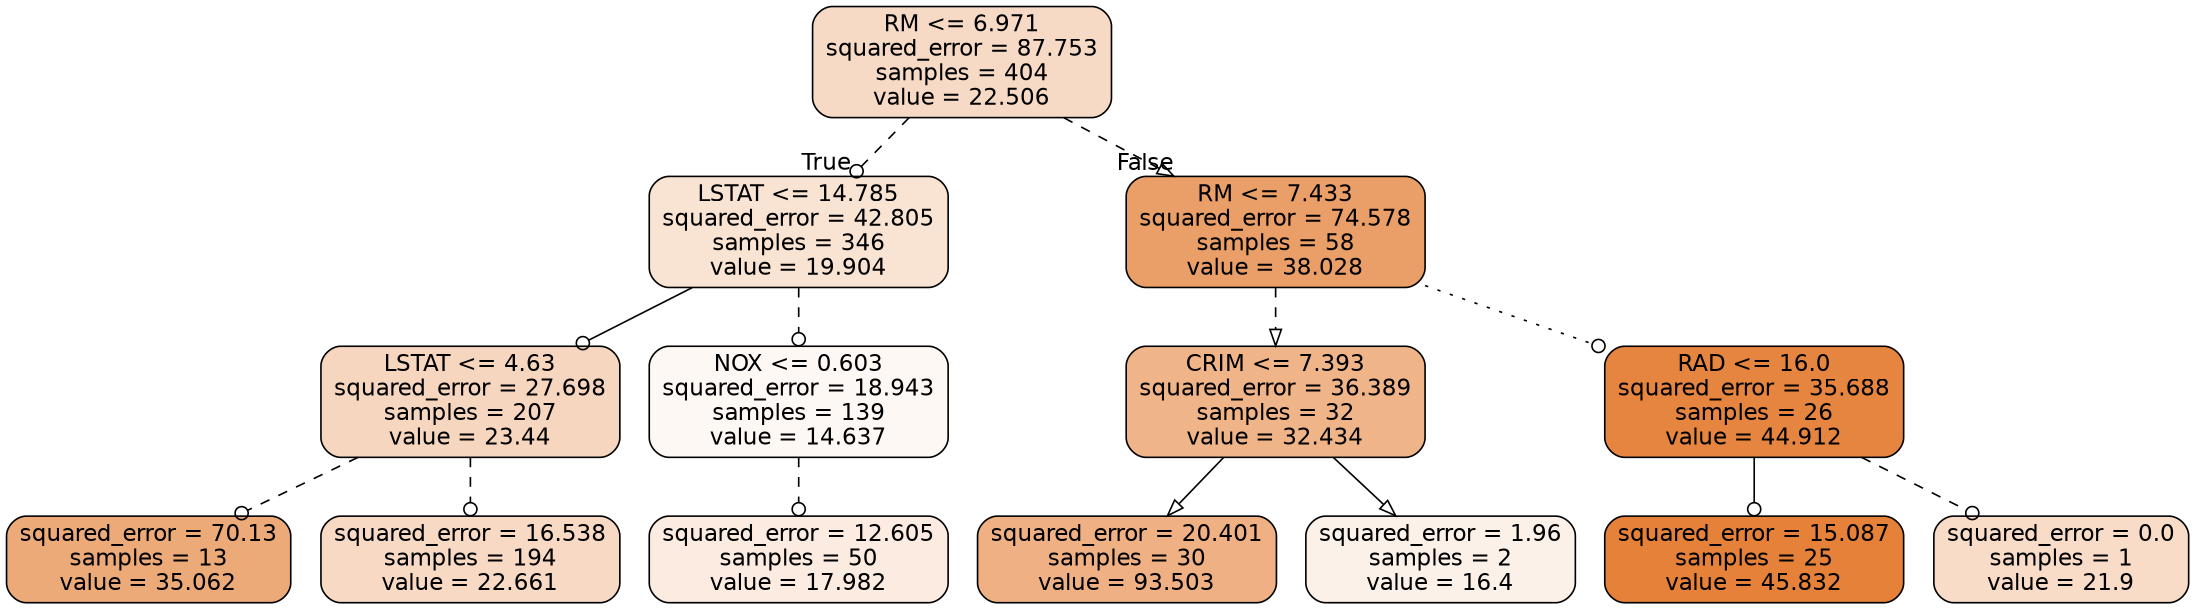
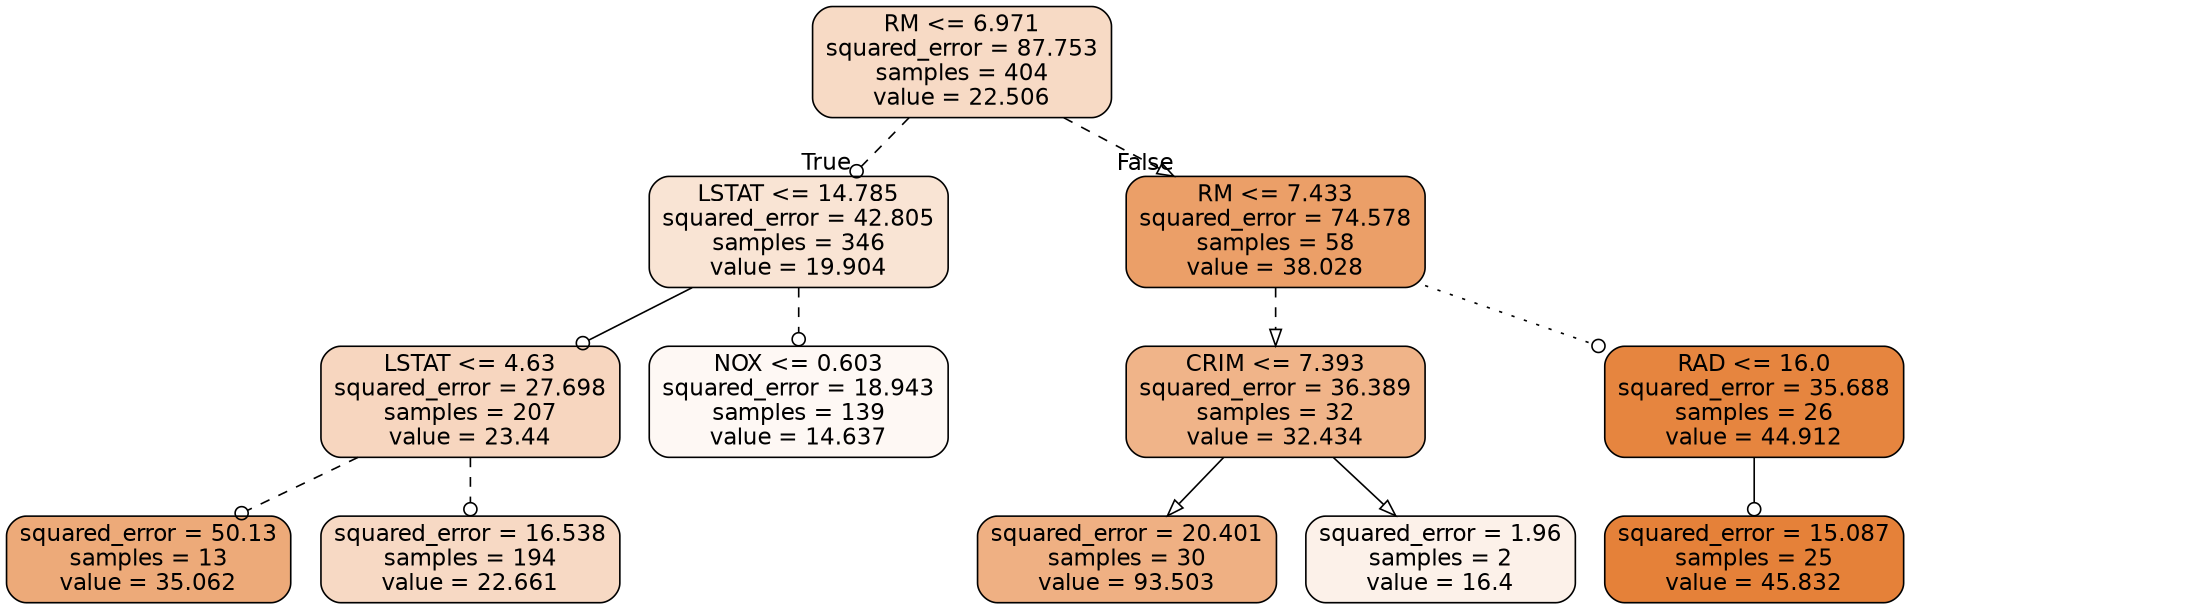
node "squared_error = 70.13 samples = 13 value = 35.062": label "squared_error = 70.13 samples = 13 value = 35.062" -> "squared_error = 50.13 samples = 13 value = 35.062"
node "squared_error = 12.605 samples = 50 value = 17.982": removed
node "squared_error = 0.0 samples = 1 value = 21.9": removed
